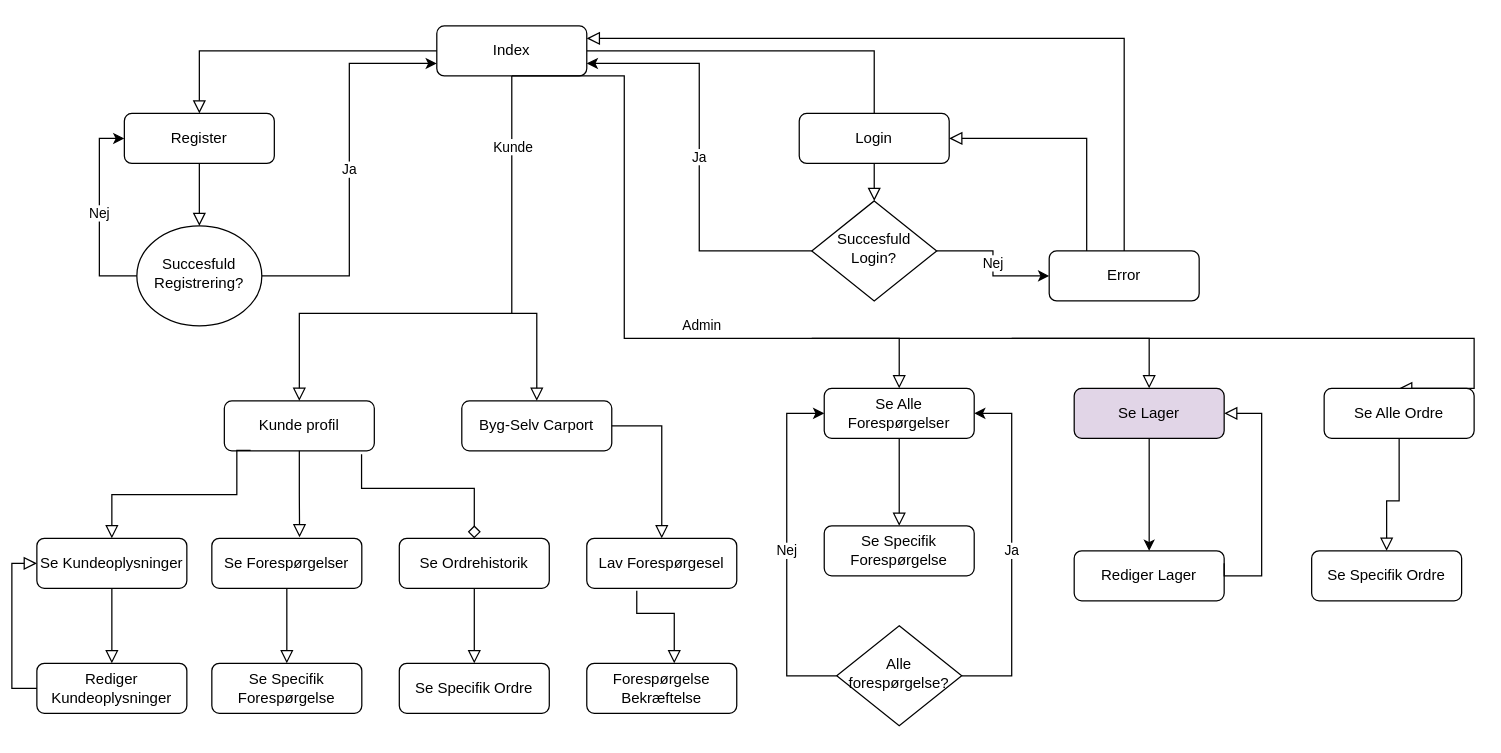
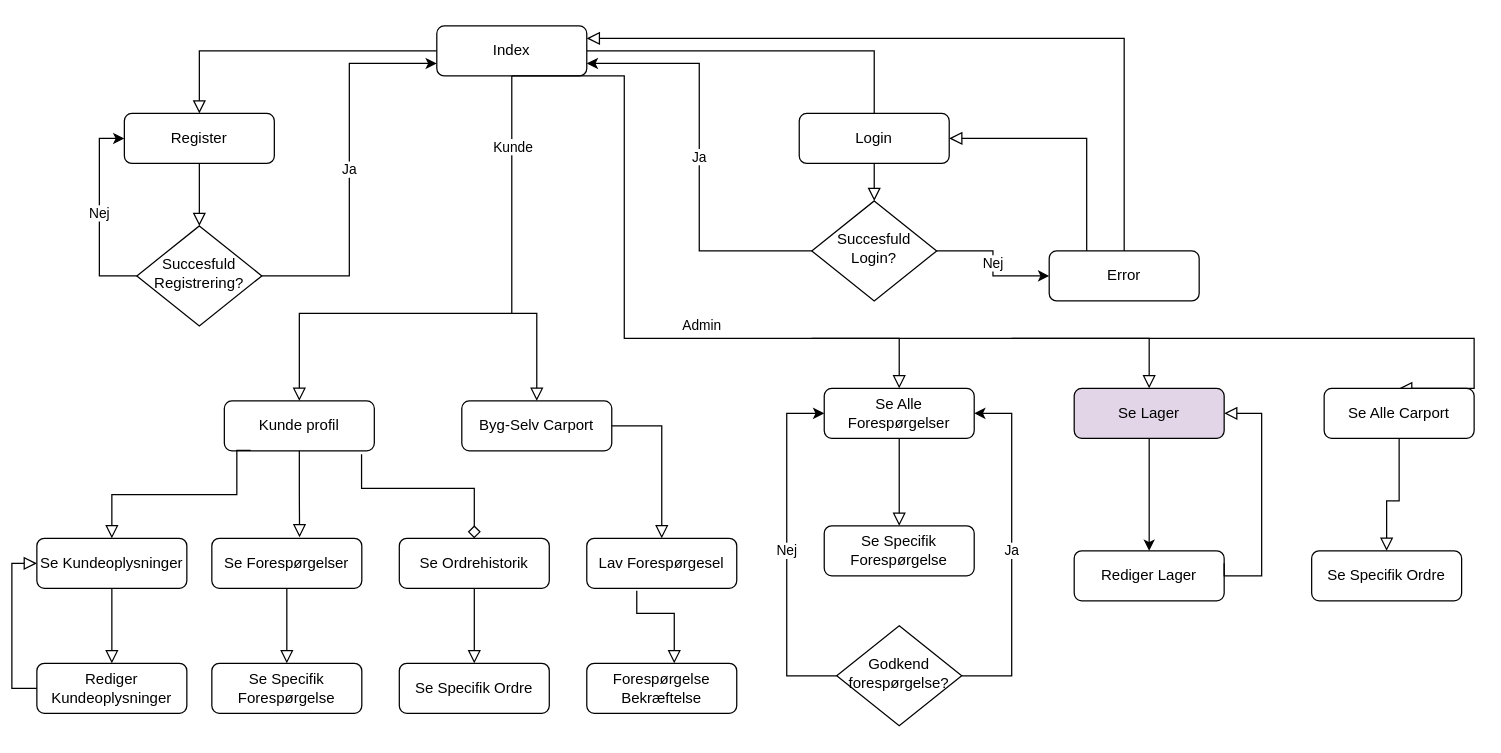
node "Succesfuld Registrering?": shape ellipse -> diamond
node "Se Alle Ordre": label "Se Alle Ordre" -> "Se Alle Carport"
node "Alle forespørgelse?": label "Alle forespørgelse?" -> "Godkend forespørgelse?"
